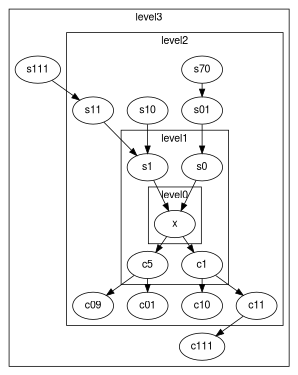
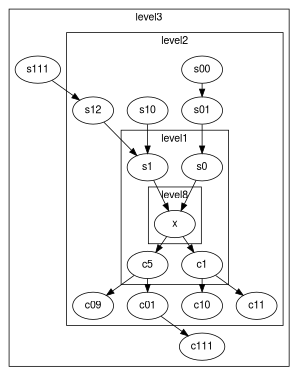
node "s70": label "s70" -> "s00"
node "s11": label "s11" -> "s12"
cluster "level0": label "level0" -> "level8"
edge "c11" -> "c111": now "c01" -> "c111"
